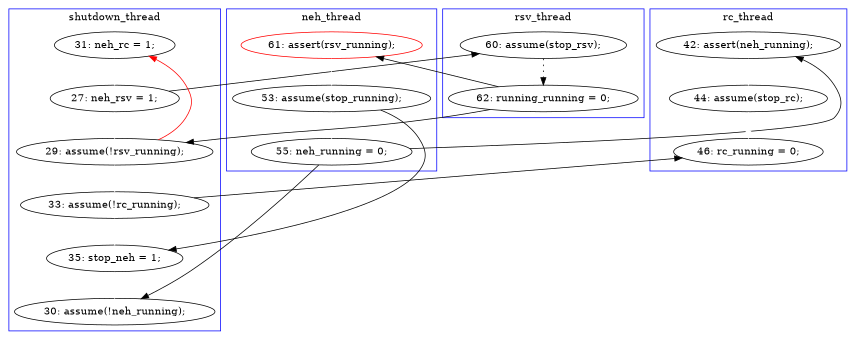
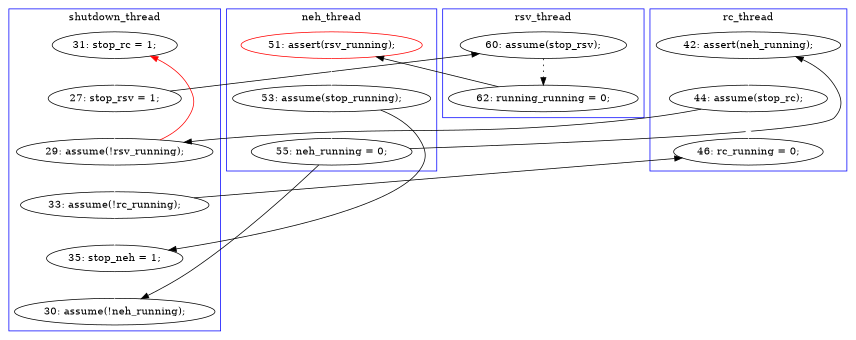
node "31: neh_rc = 1;": label "31: neh_rc = 1;" -> "31: stop_rc = 1;"
node "61: assert(rsv_running);": label "61: assert(rsv_running);" -> "51: assert(rsv_running);"
node "27: neh_rsv = 1;": label "27: neh_rsv = 1;" -> "27: stop_rsv = 1;"
edge "62: running_running = 0;" -> "29: assume(!rsv_running);": now "44: assume(stop_rc);" -> "29: assume(!rsv_running);"
